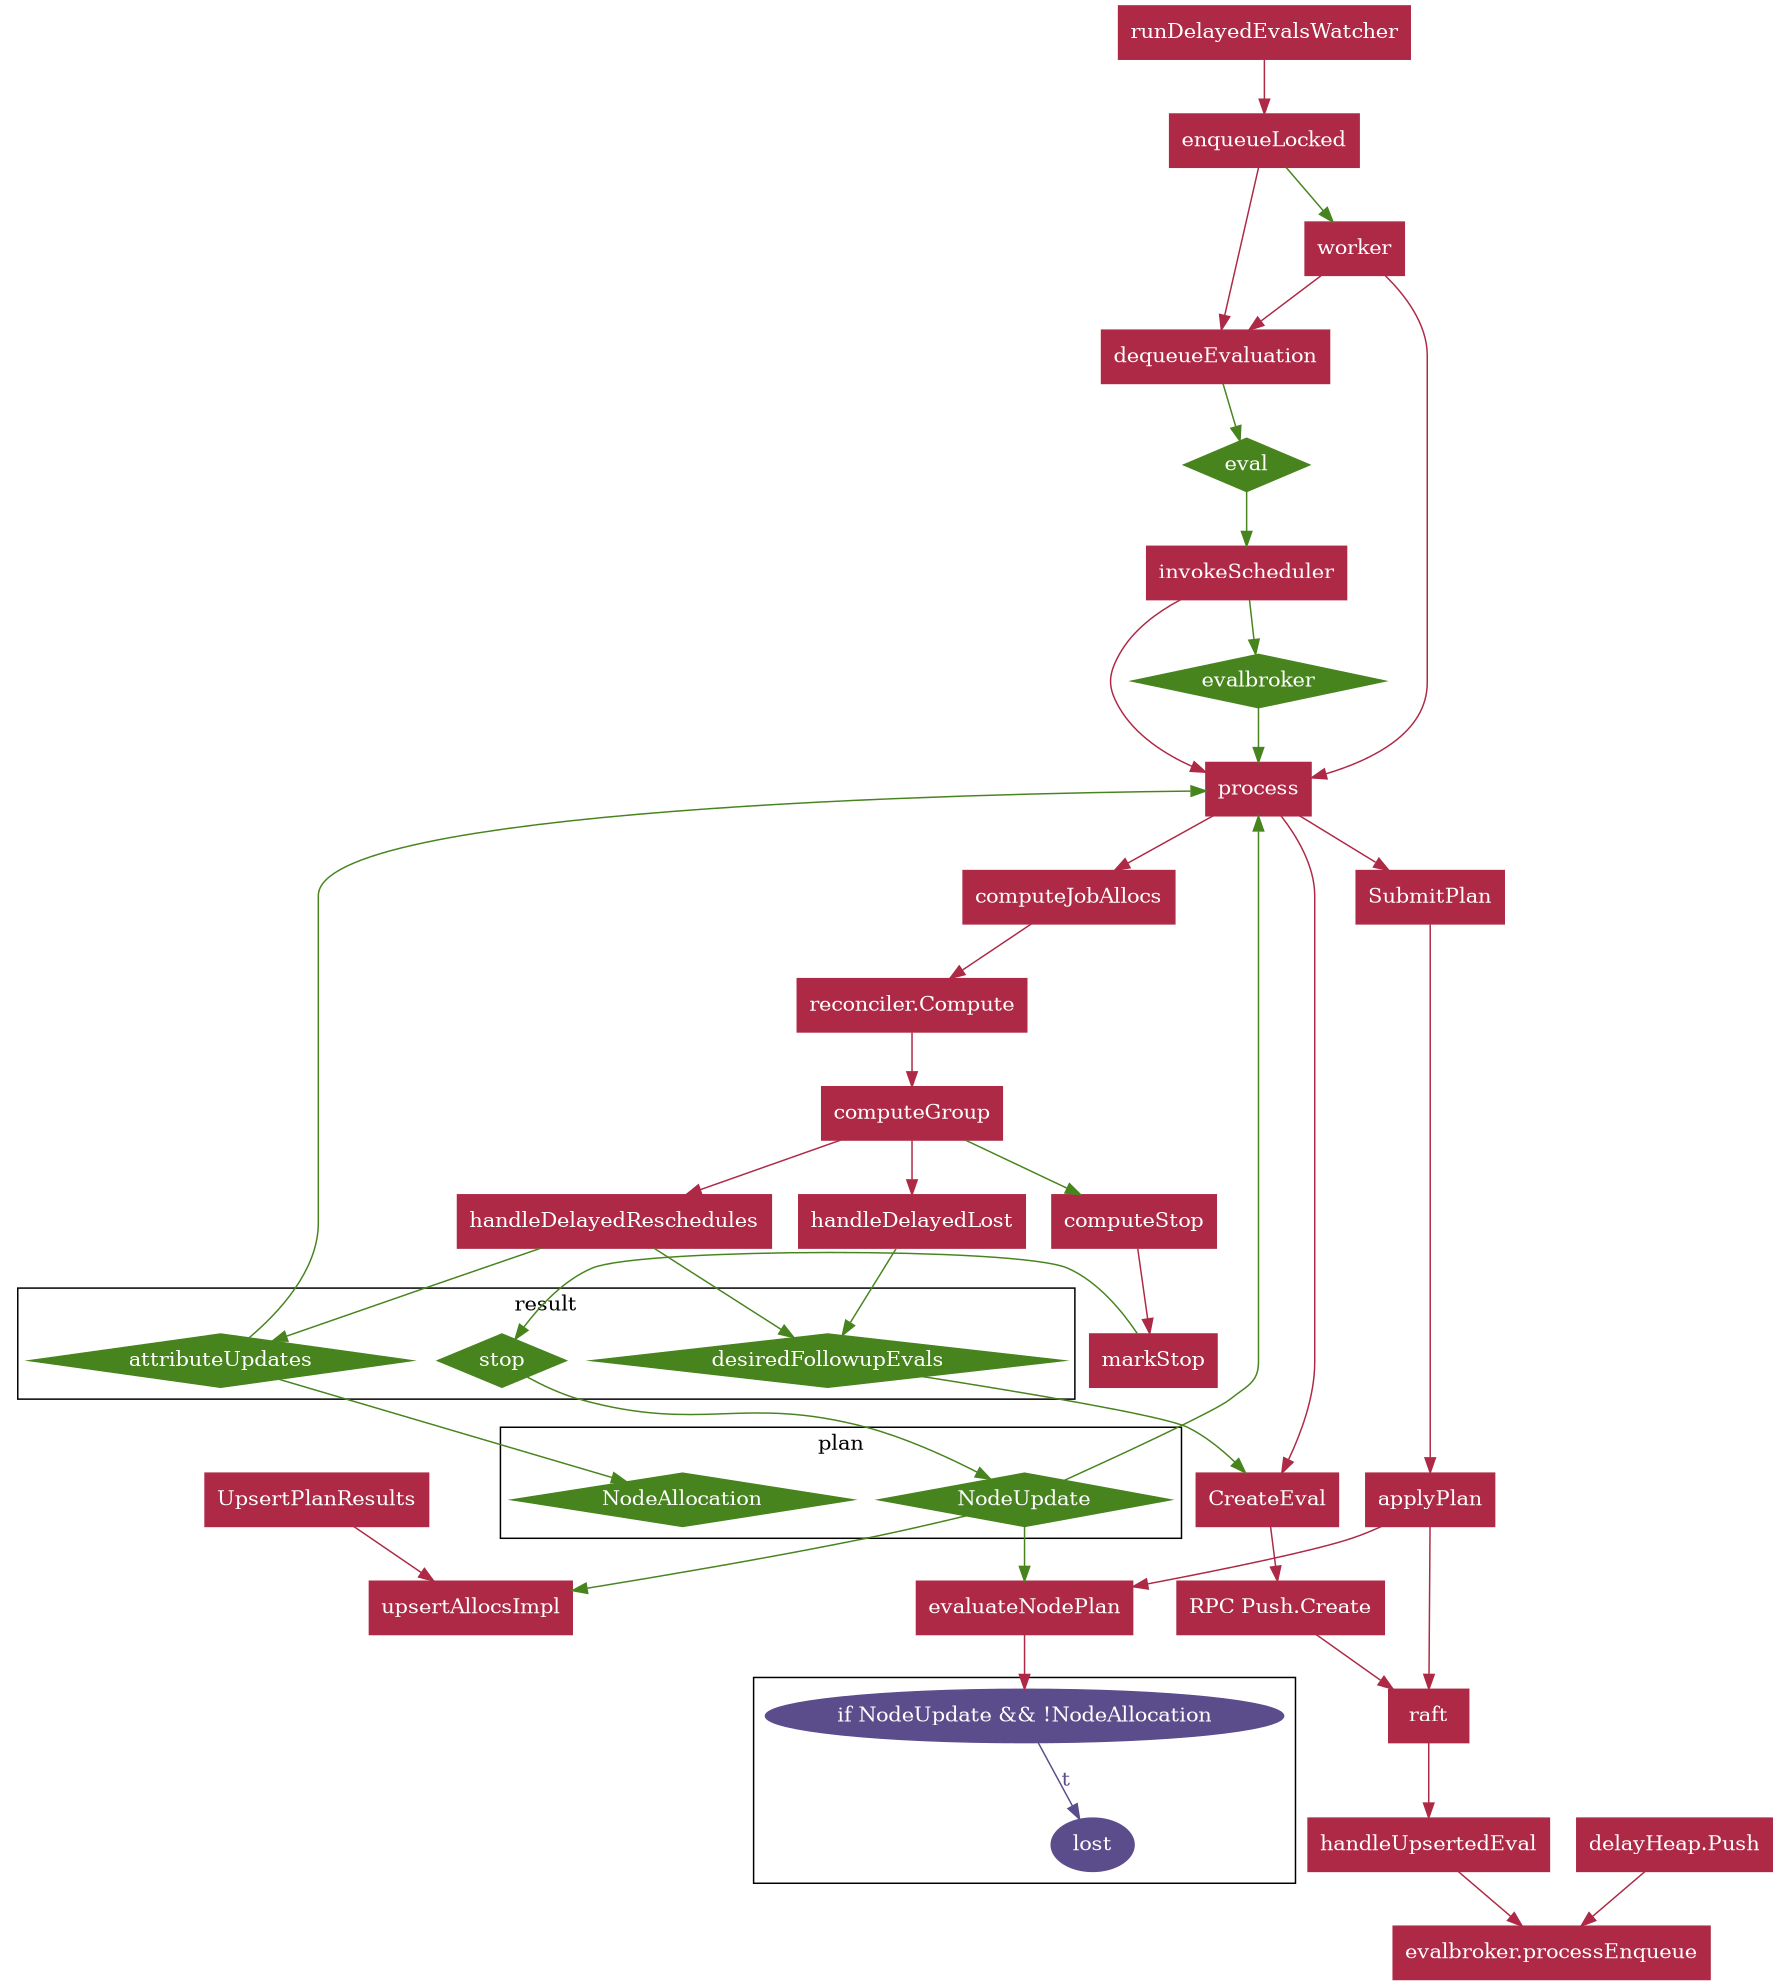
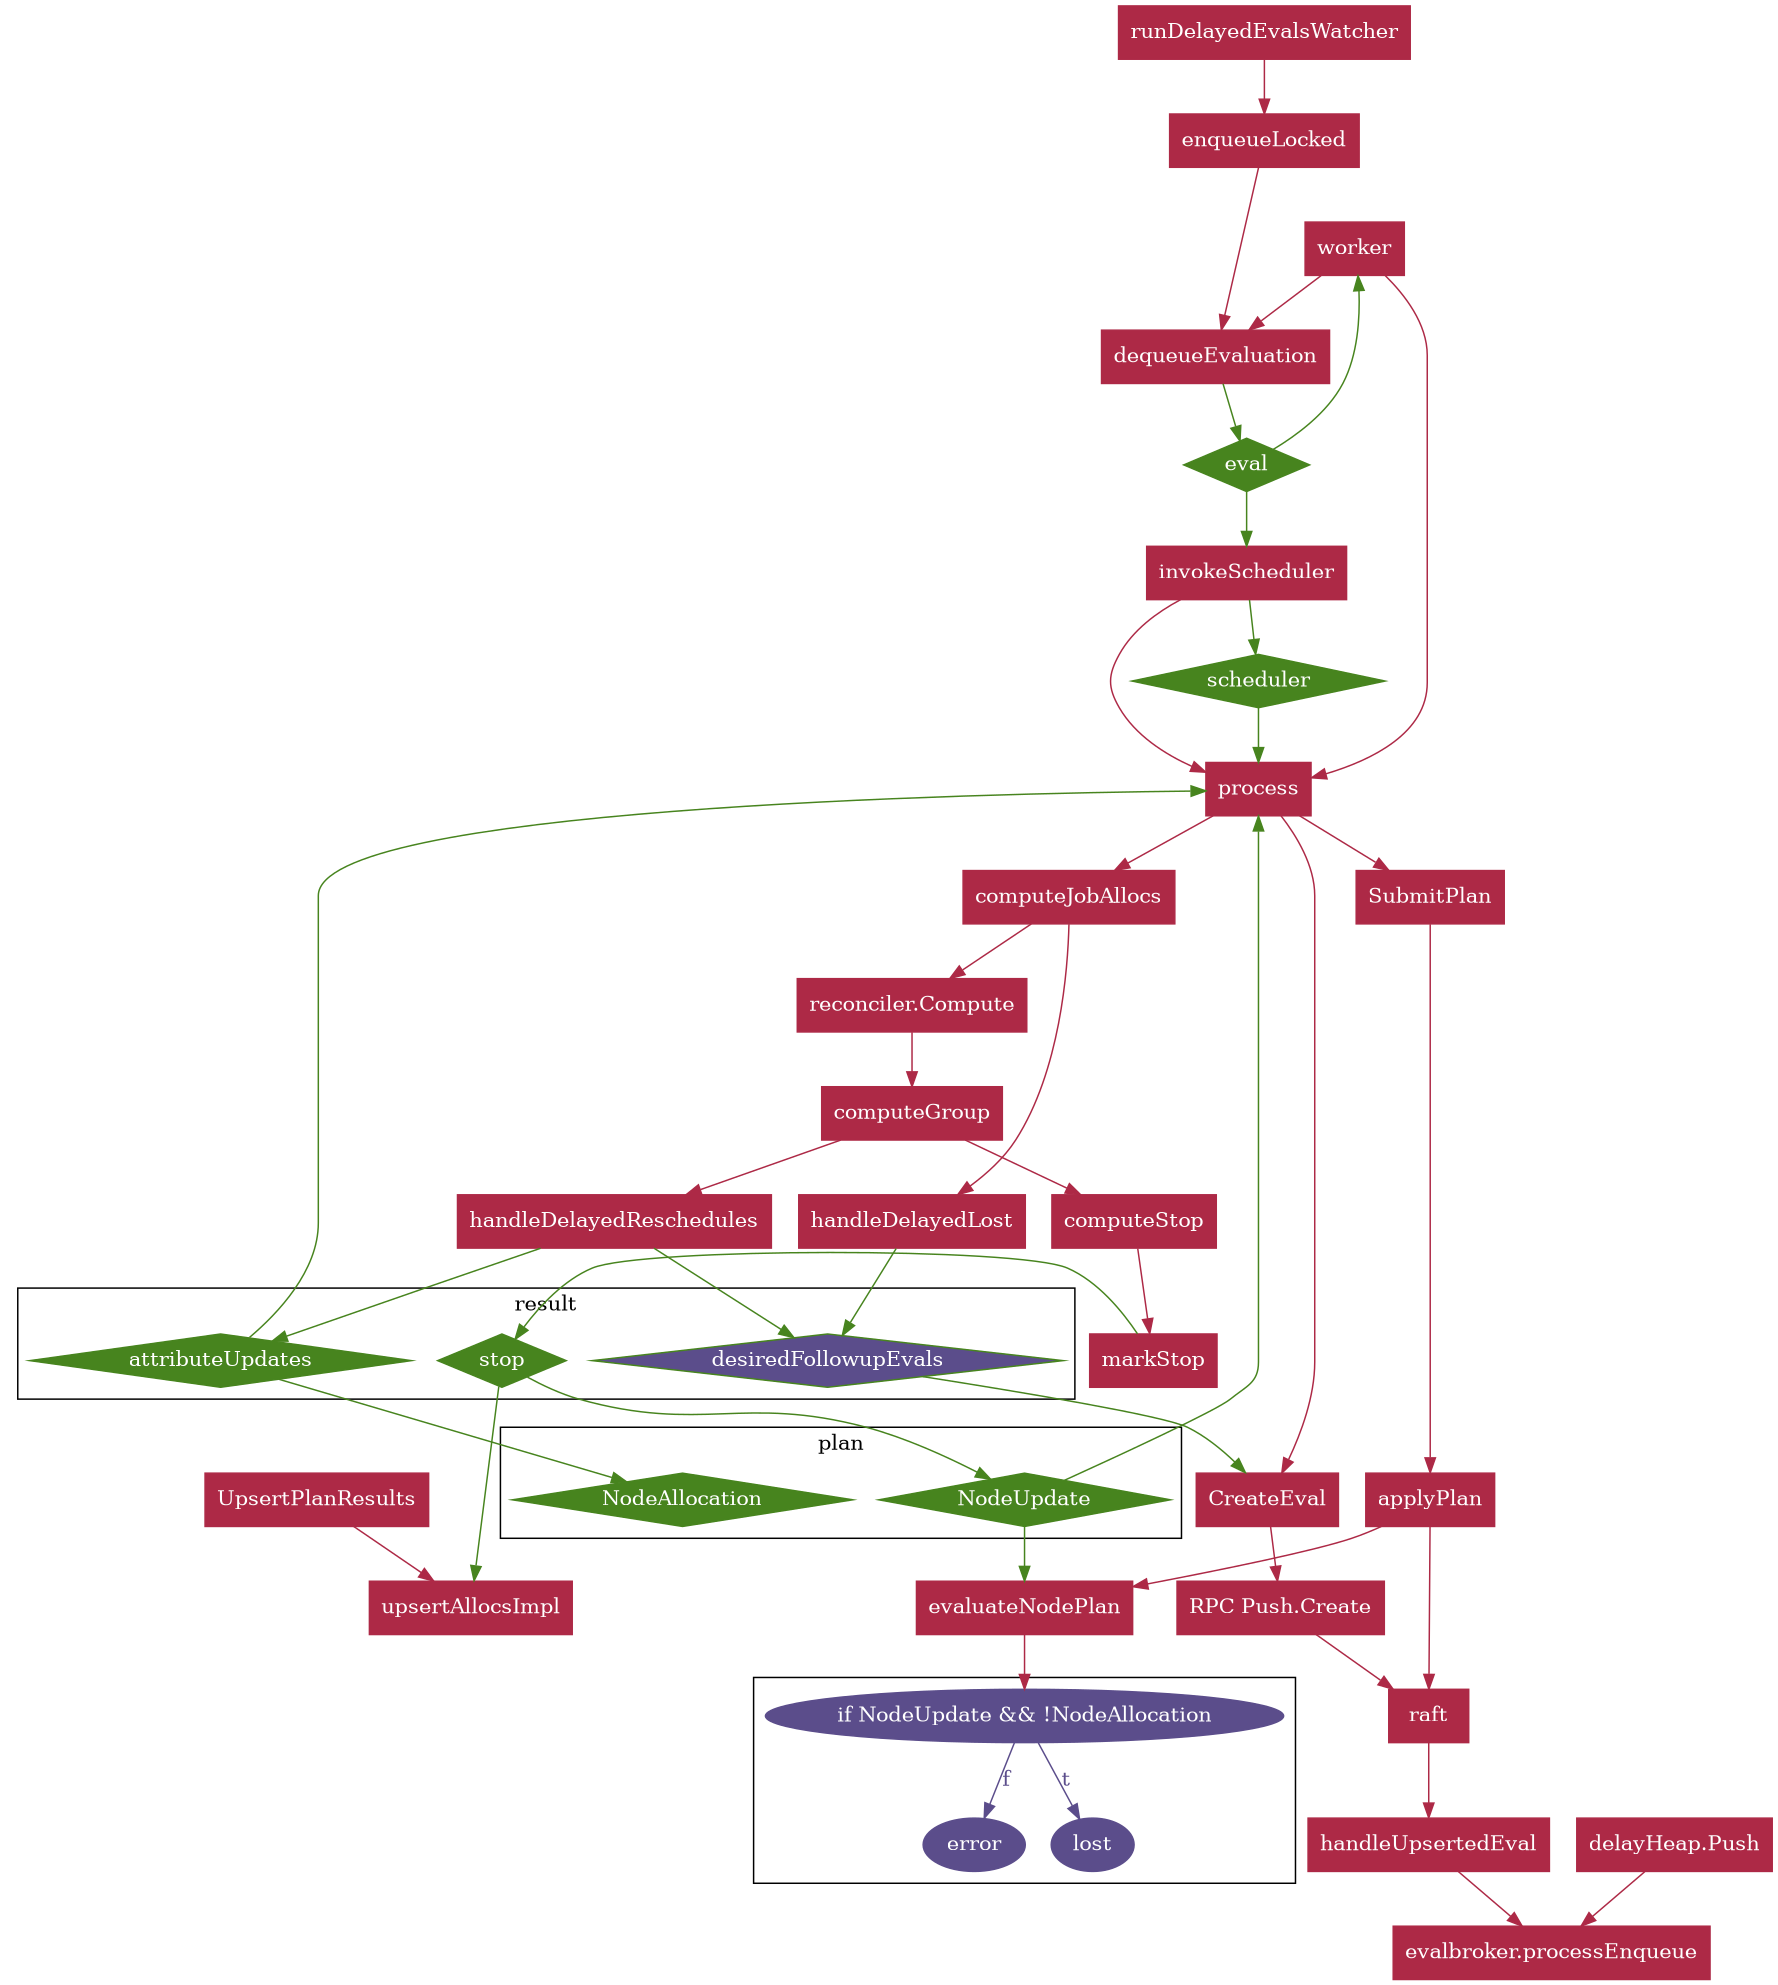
edge "enqueueLocked" -> "worker": now "eval" -> "worker"
node "evalbroker": label "evalbroker" -> "scheduler"
edge "computeGroup" -> "handleDelayedLost": now "computeJobAllocs" -> "handleDelayedLost"
edge "computeGroup" -> "computeStop": color #47841e -> #ad2946
node "desiredFollowupEvals": fillcolor #47841e -> #5b4d8b
edge "NodeUpdate" -> "upsertAllocsImpl": now "stop" -> "upsertAllocsImpl"
node "error": added
